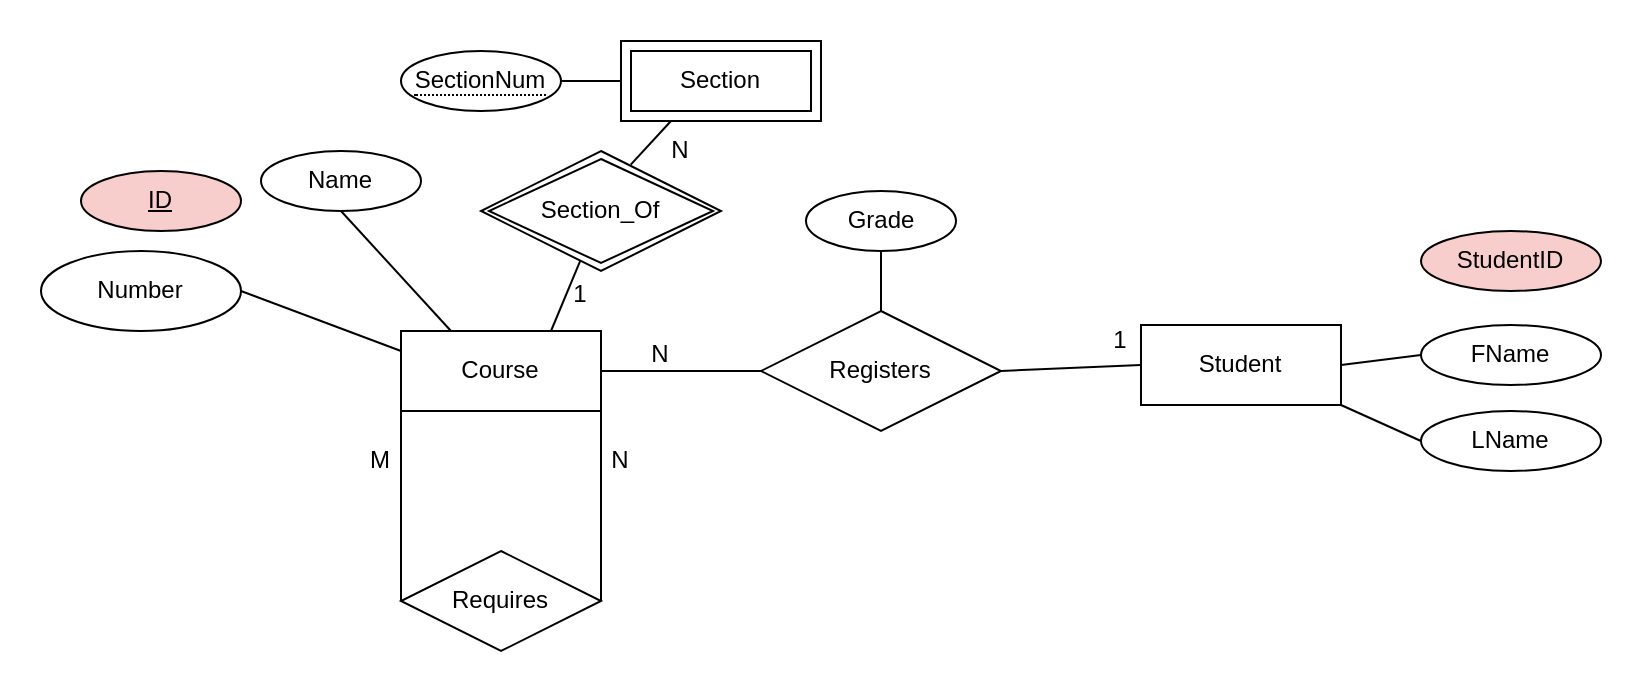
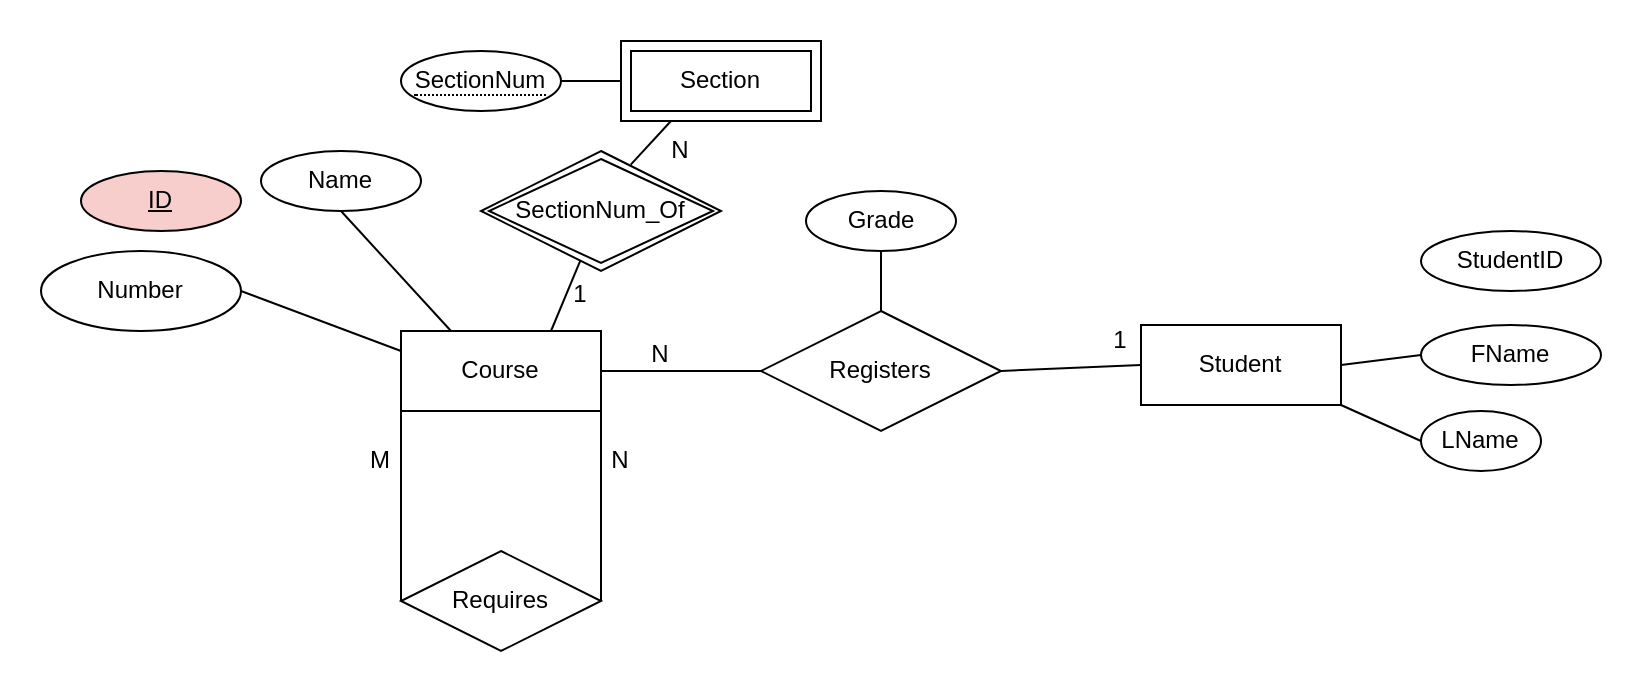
node "Section_Of": label "Section_Of" -> "SectionNum_Of"
node "StudentID": fillcolor #f8cecc -> #ffffff
node "LName": size 180x60 -> 120x60
